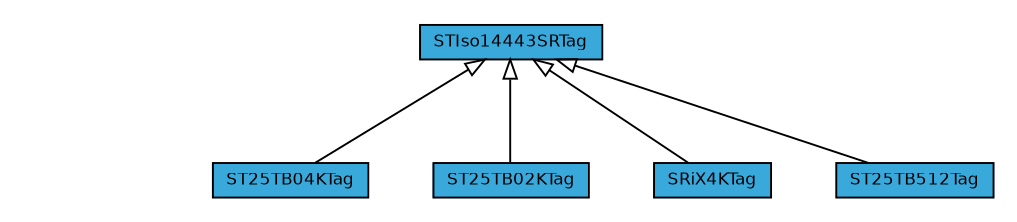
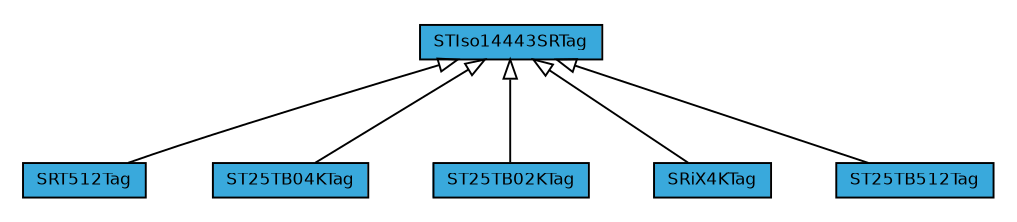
node "SRT512Tag": added
